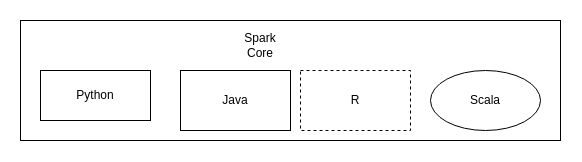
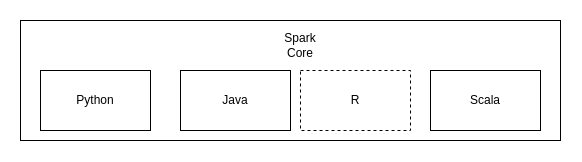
node "Spark Core": moved (261, 46) -> (301, 46)
node "Python": size 110x50 -> 110x60
node "Scala": shape ellipse -> rectangle
